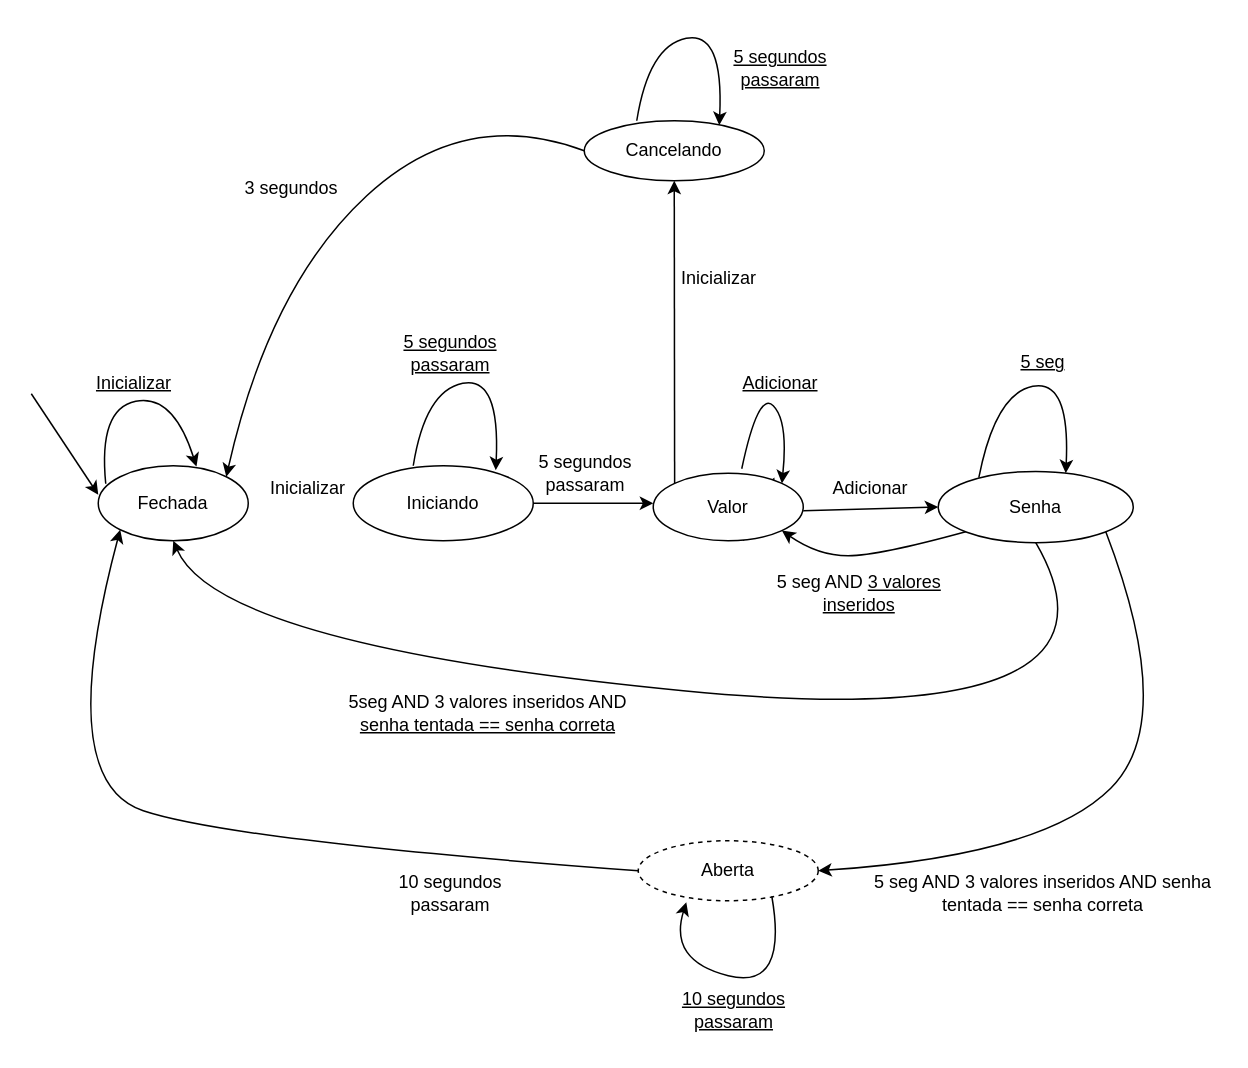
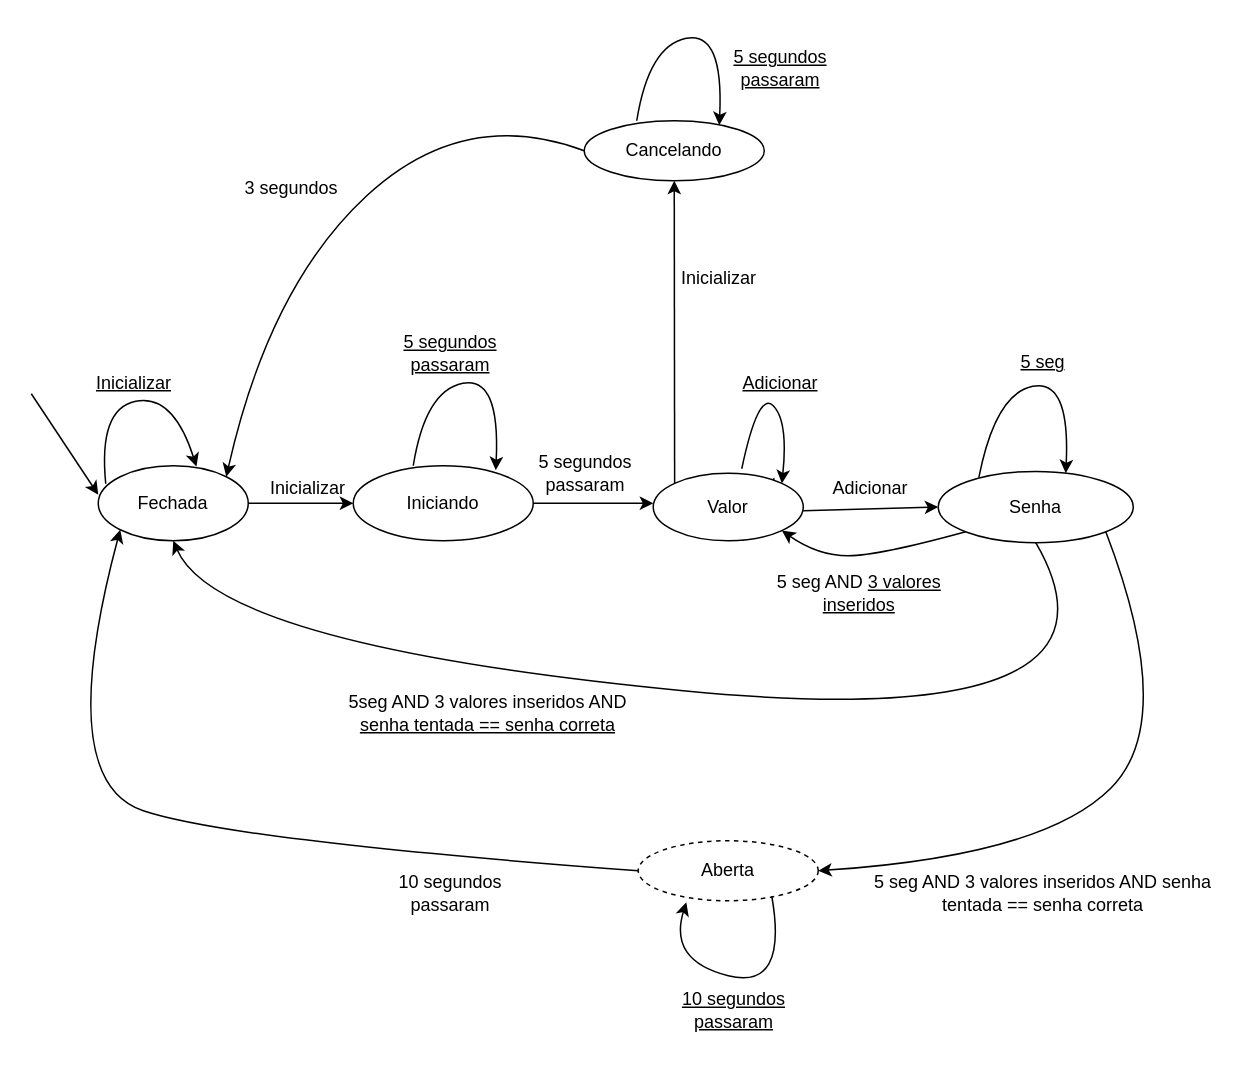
edge "Fechada" -> "Iniciando": added
